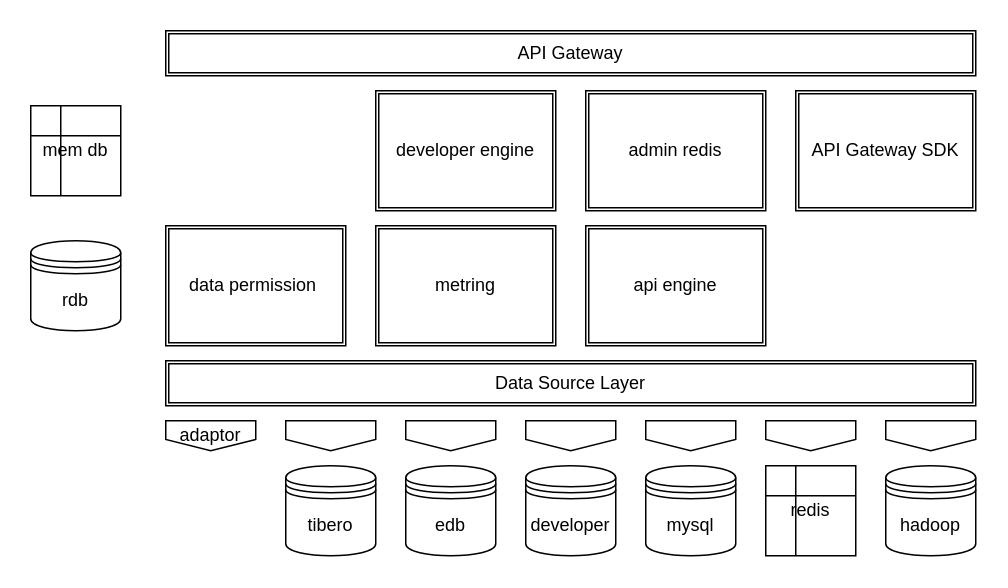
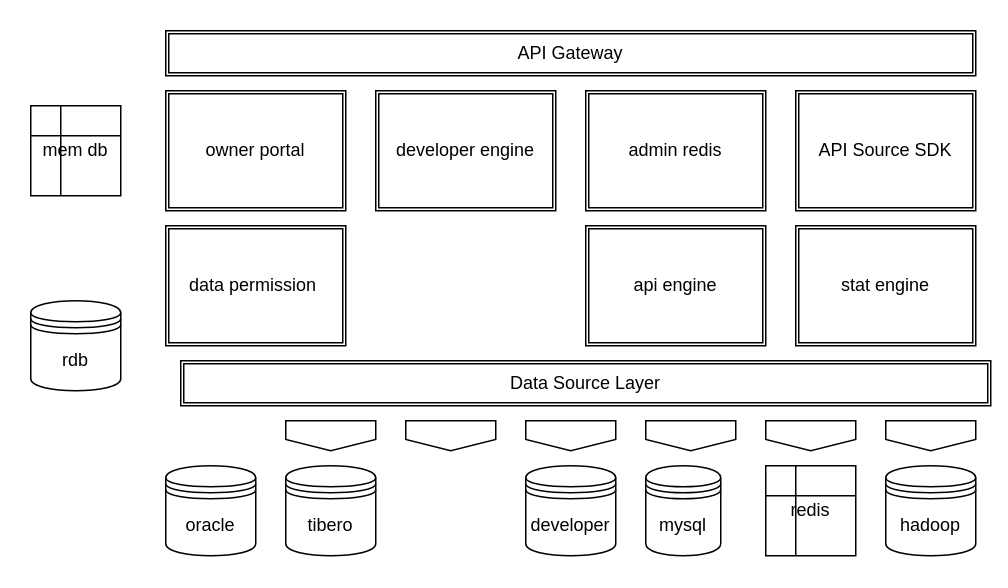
node "owner portal": added
node "API Gateway SDK": label "API Gateway SDK" -> "API Source SDK"
node "rdb": moved (76, 286) -> (76, 346)
node "metring": removed
node "stat engine": added
node "Data Source Layer": moved (571, 383) -> (586, 383)
node "adaptor": removed
node "oracle": added
node "edb": removed
node "mysql": size 90x90 -> 75x90
